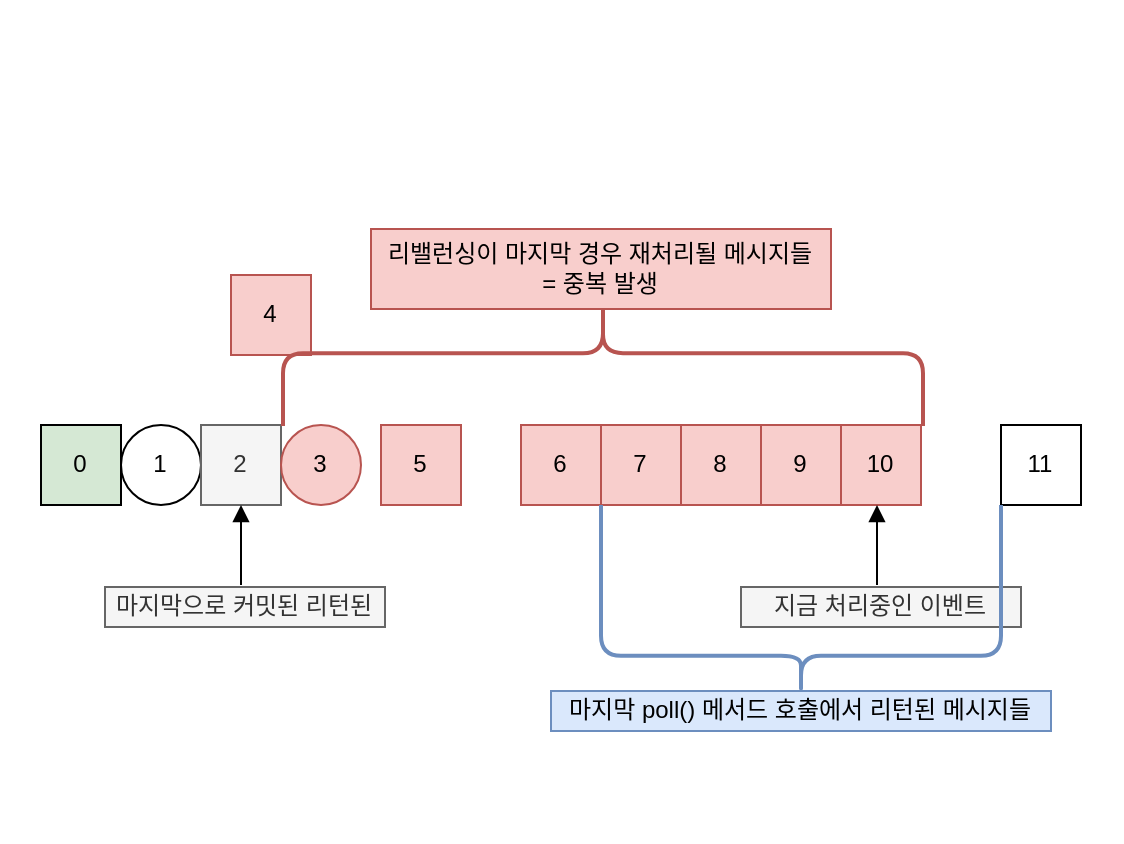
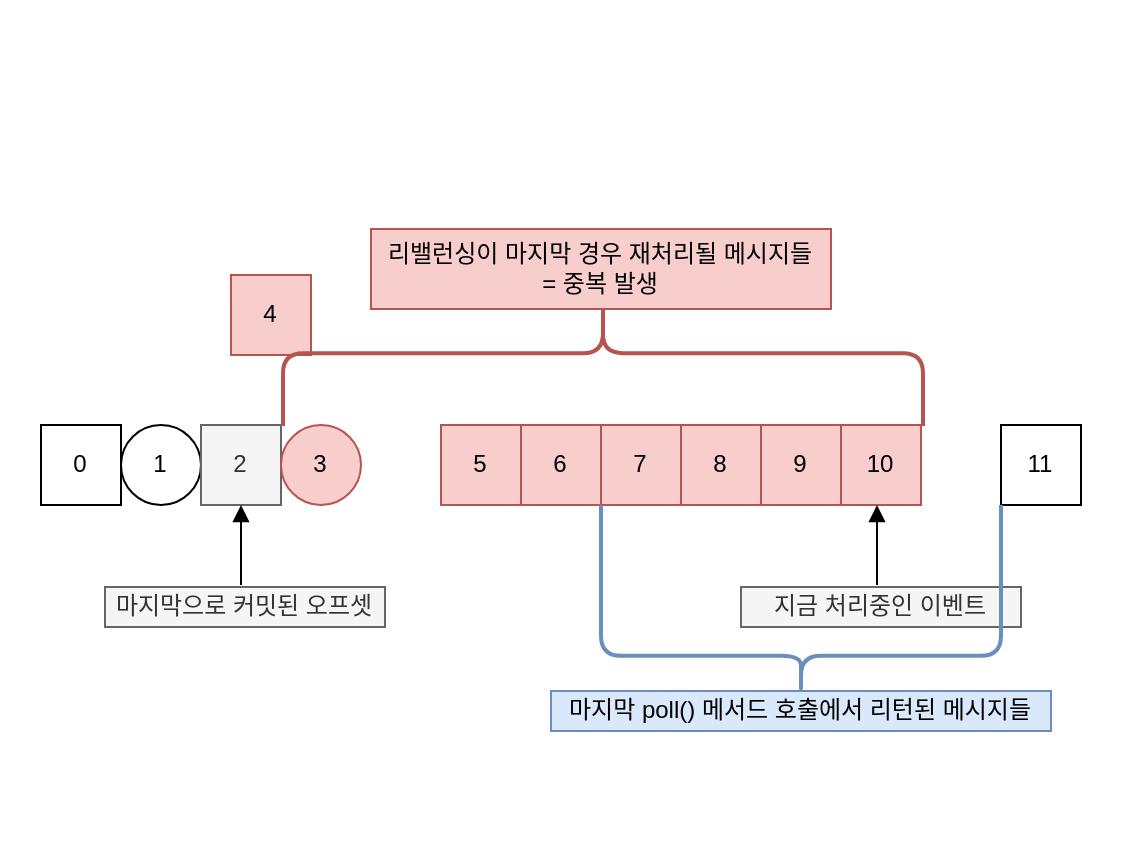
node "0": fillcolor #d5e8d4 -> #ffffff
node "5": moved (421, 465) -> (481, 465)
node "마지막으로 커밋된 리턴된": label "마지막으로 커밋된 리턴된" -> "마지막으로 커밋된 오프셋"
